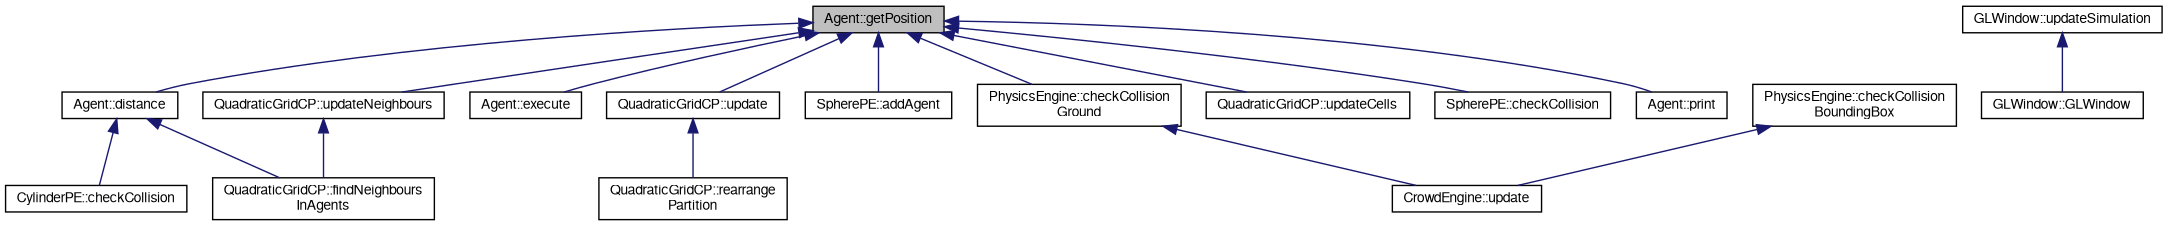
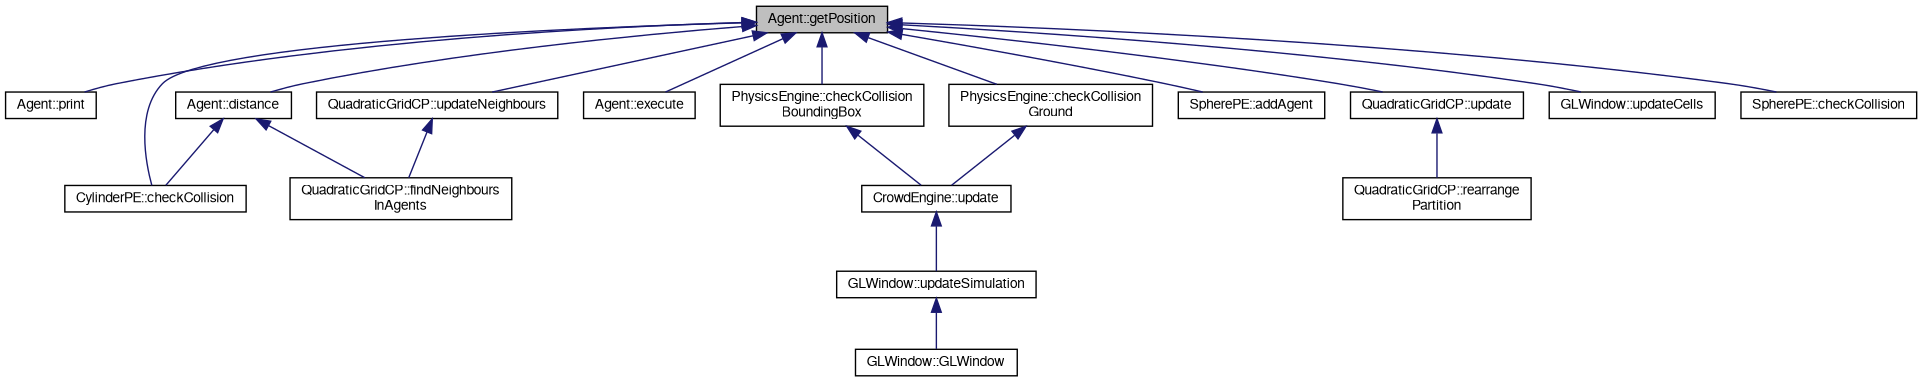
edge "CylinderPE::checkCollision" -> "Agent::getPosition": added
edge "PhysicsEngine::checkCollision BoundingBox" -> "Agent::getPosition": added
node "QuadraticGridCP::updateCells": label "QuadraticGridCP::updateCells" -> "GLWindow::updateCells"
edge "GLWindow::updateSimulation" -> "CrowdEngine::update": added
